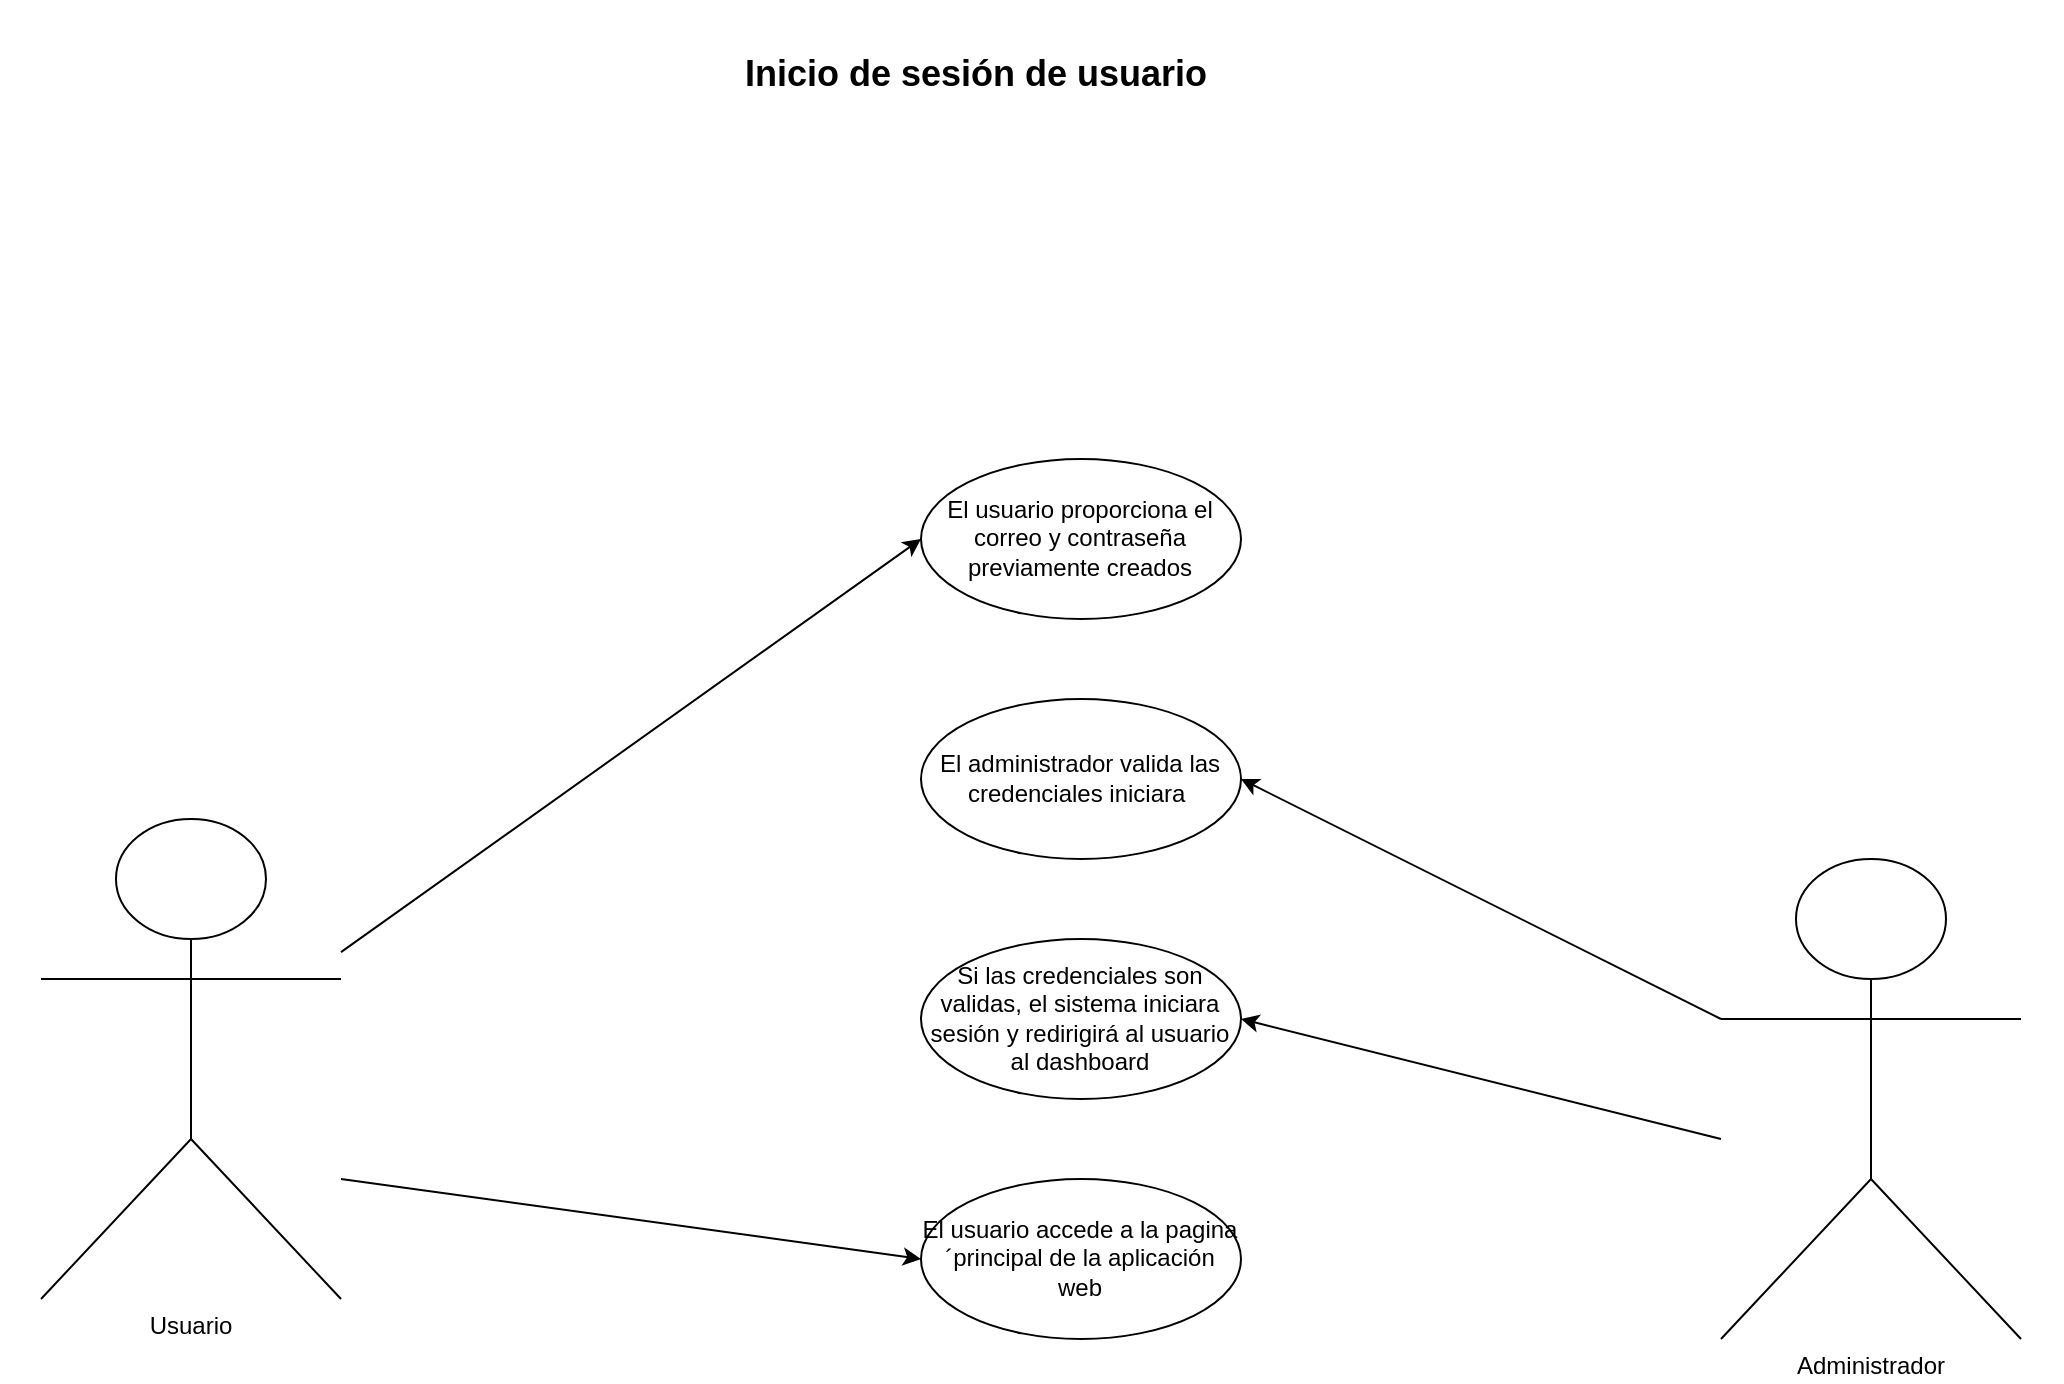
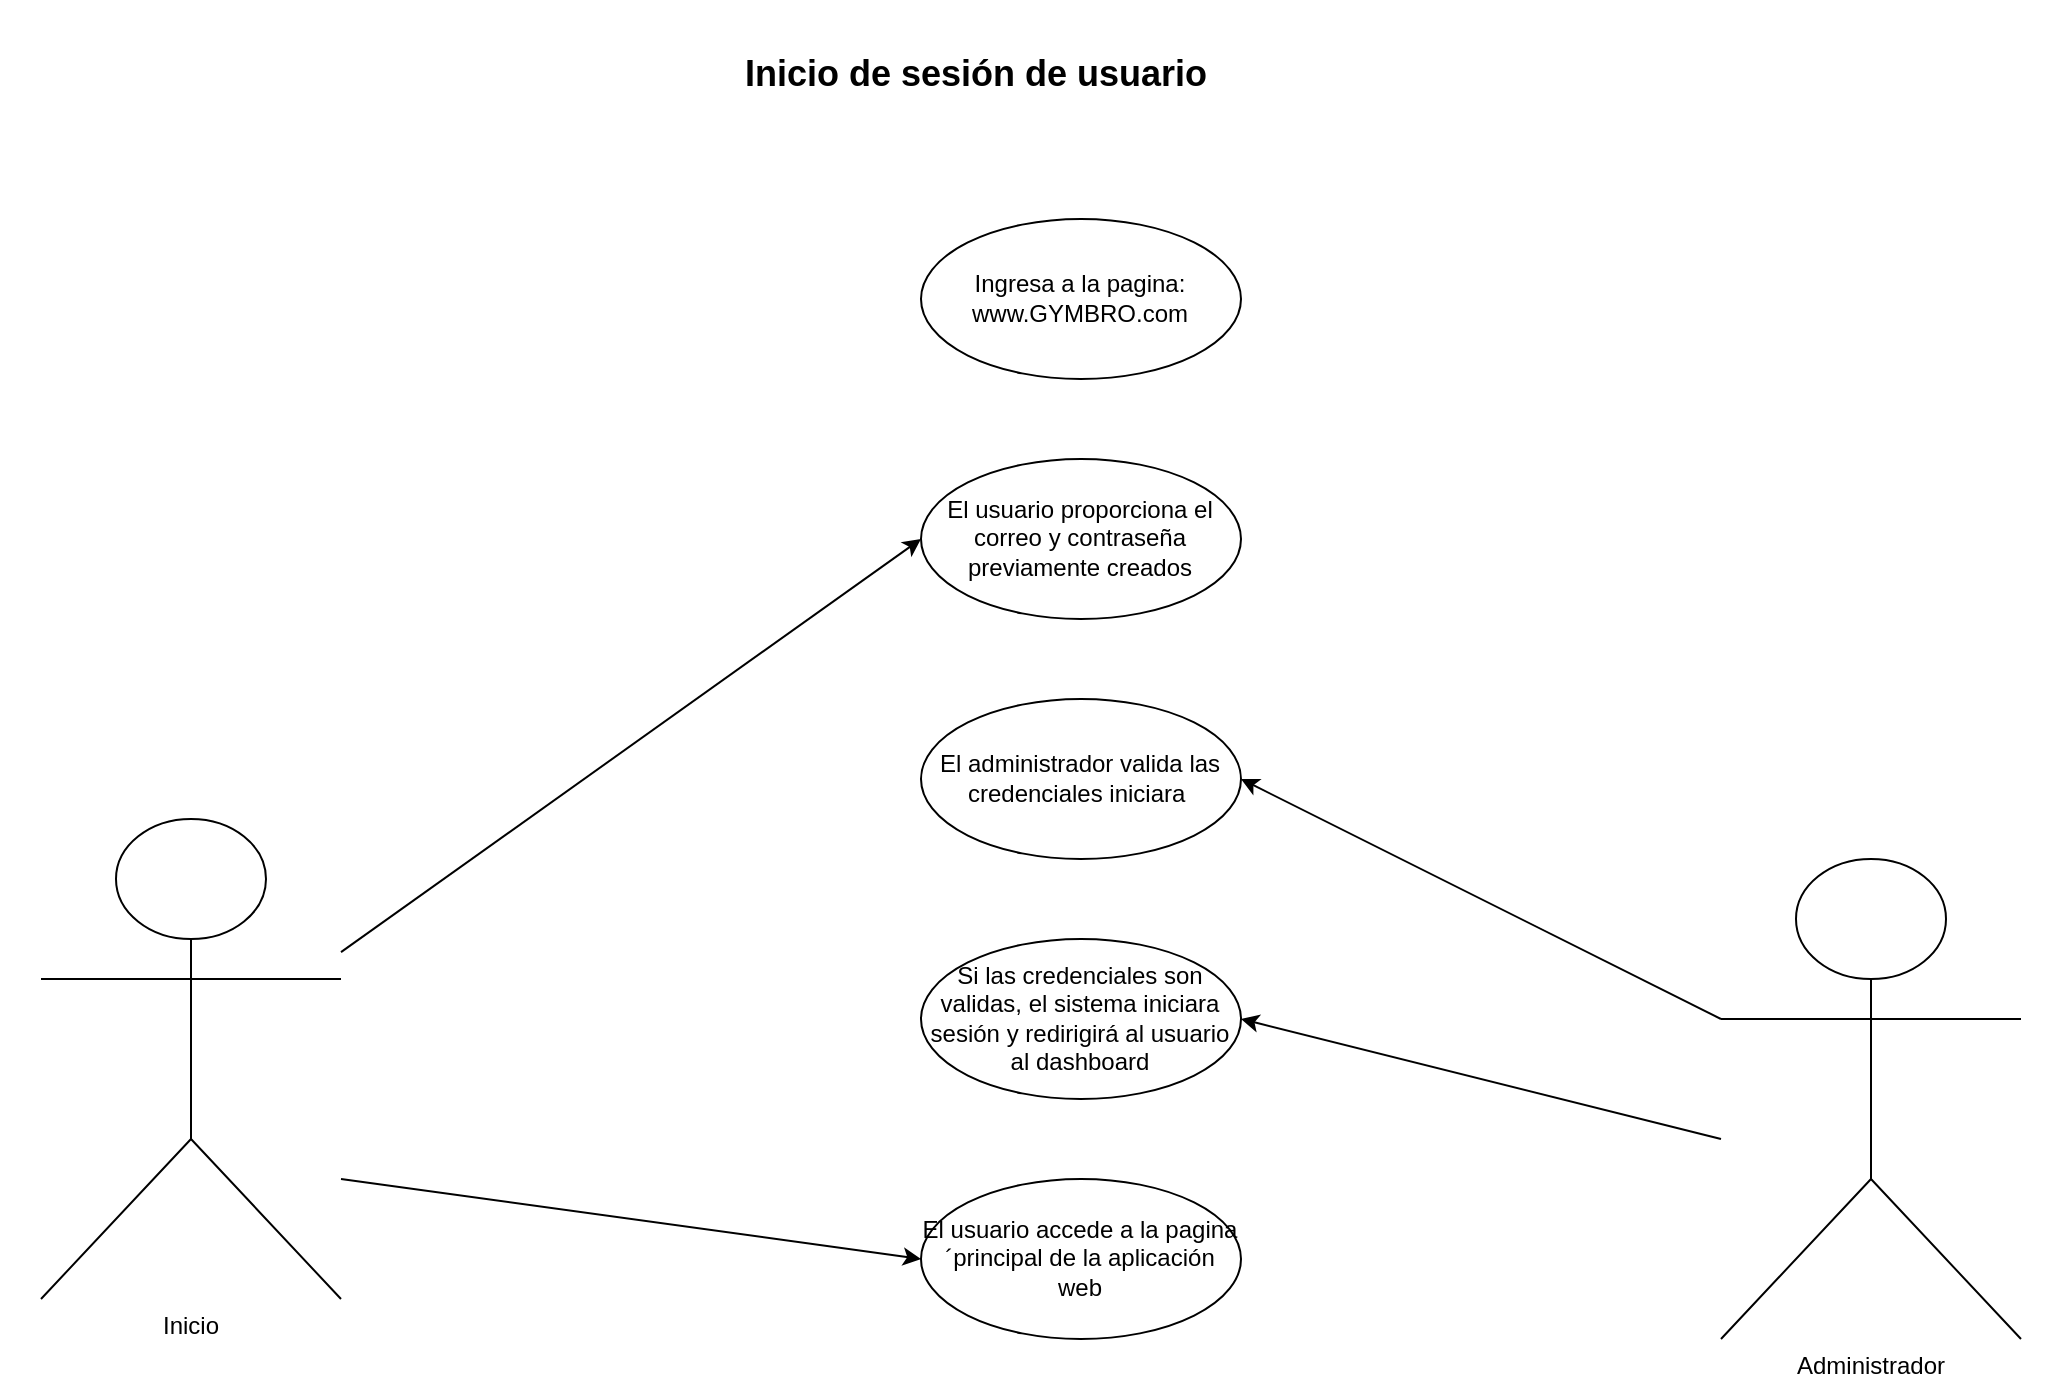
node "Ingresa a la pagina: www.GYMBRO.com": added
node "Usuario": label "Usuario" -> "Inicio"
